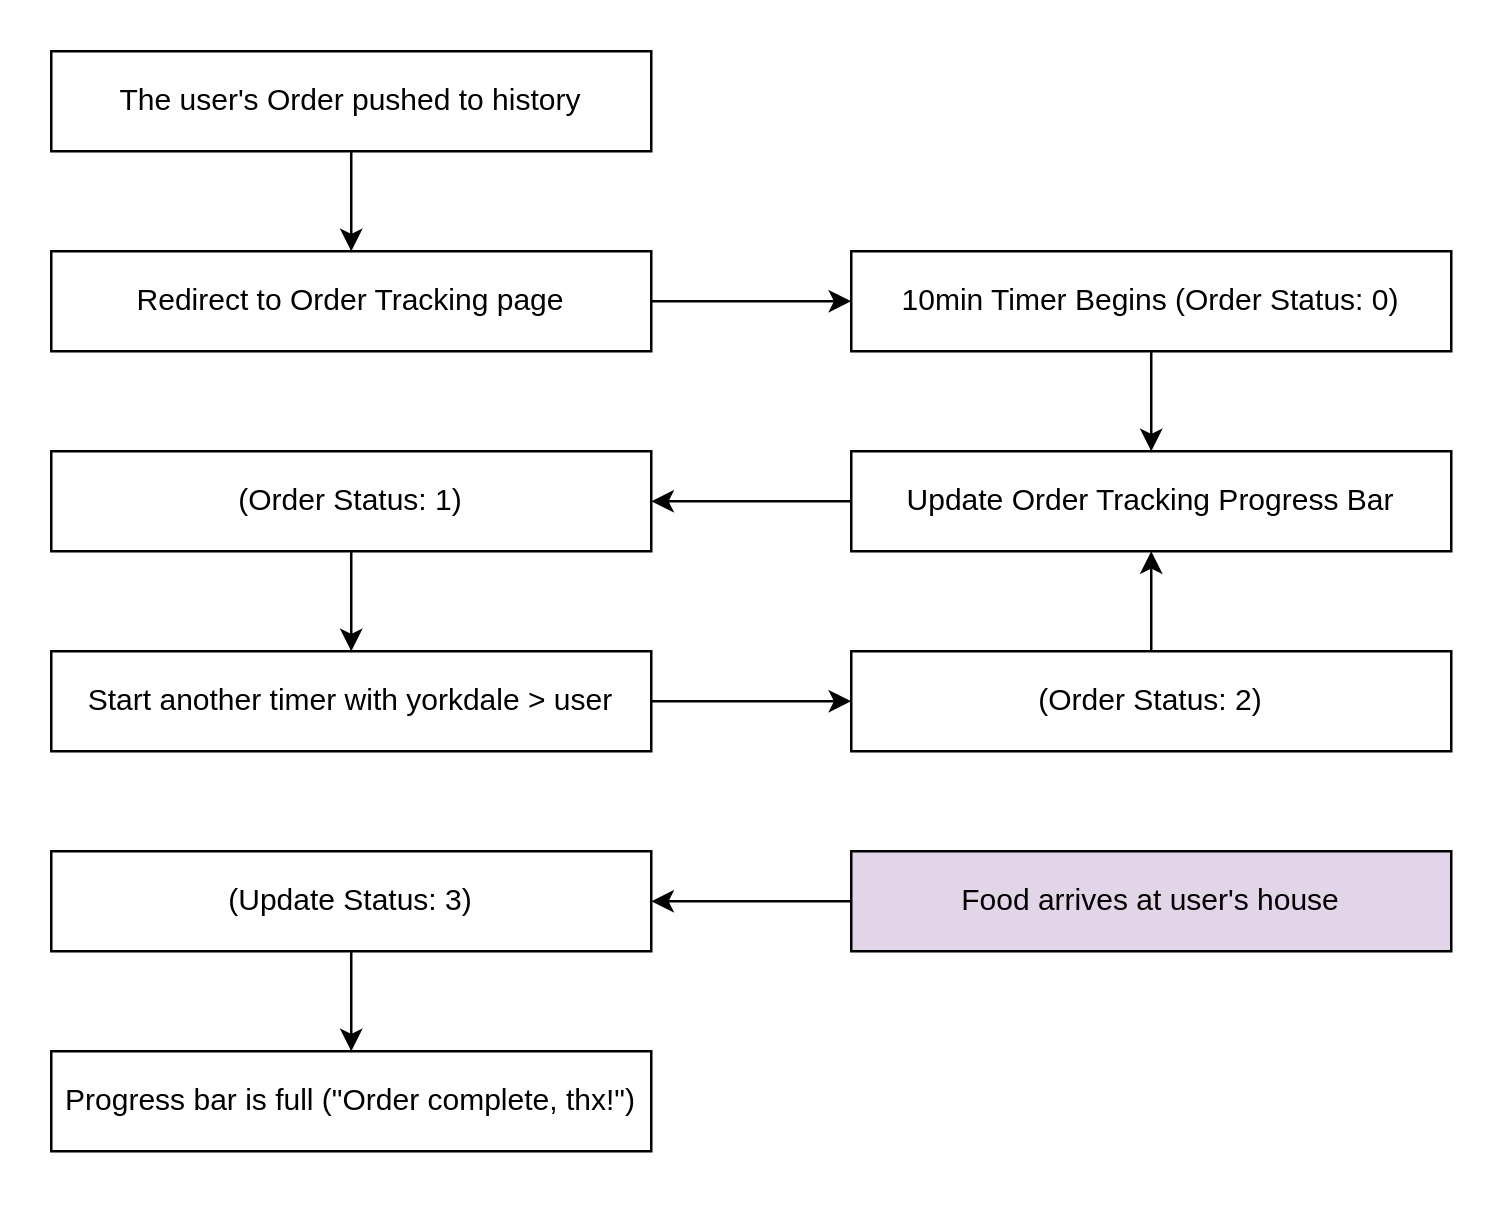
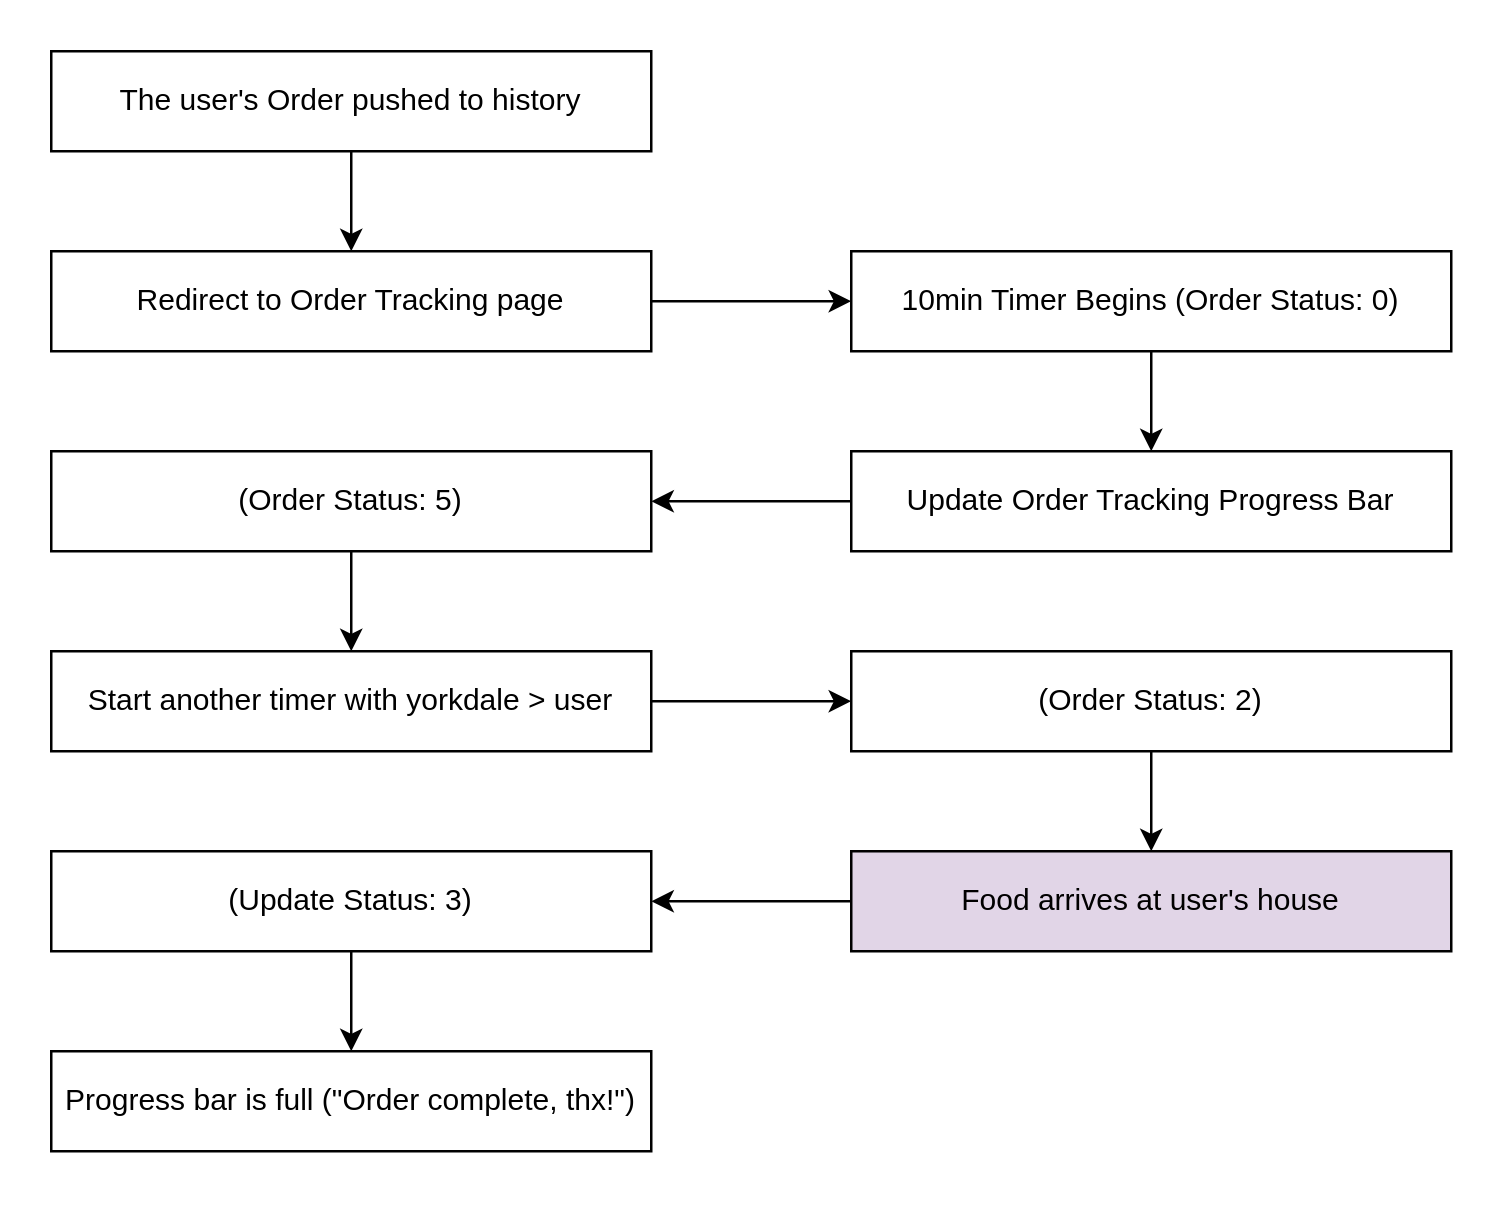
node "(Order Status: 1)": label "(Order Status: 1)" -> "(Order Status: 5)"
edge "(Order Status: 2)" -> "Update Order Tracking Progress Bar": now "(Order Status: 2)" -> "Food arrives at user's house"
